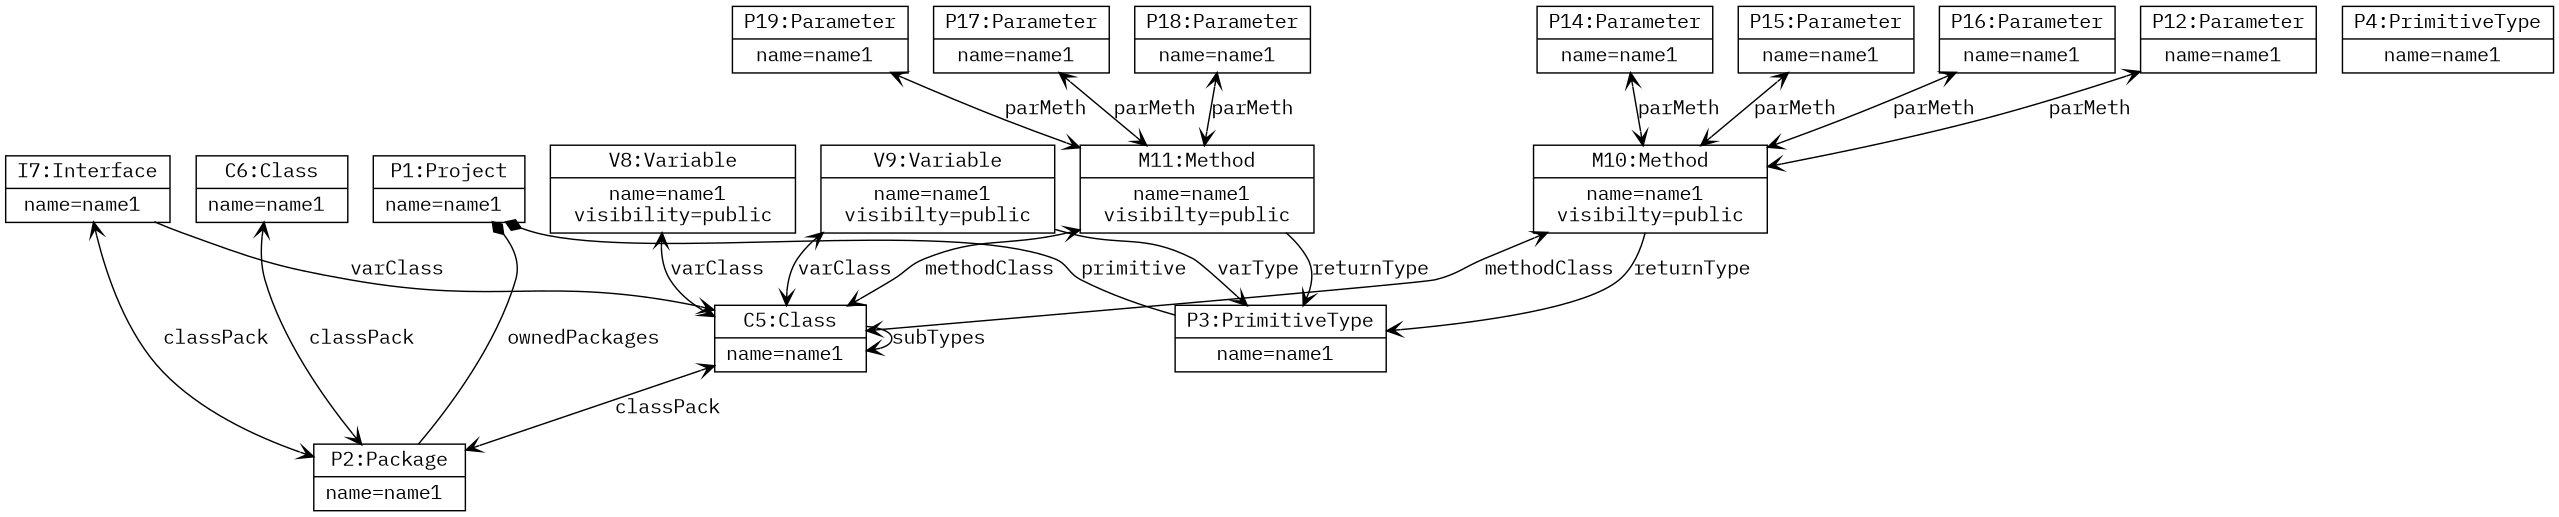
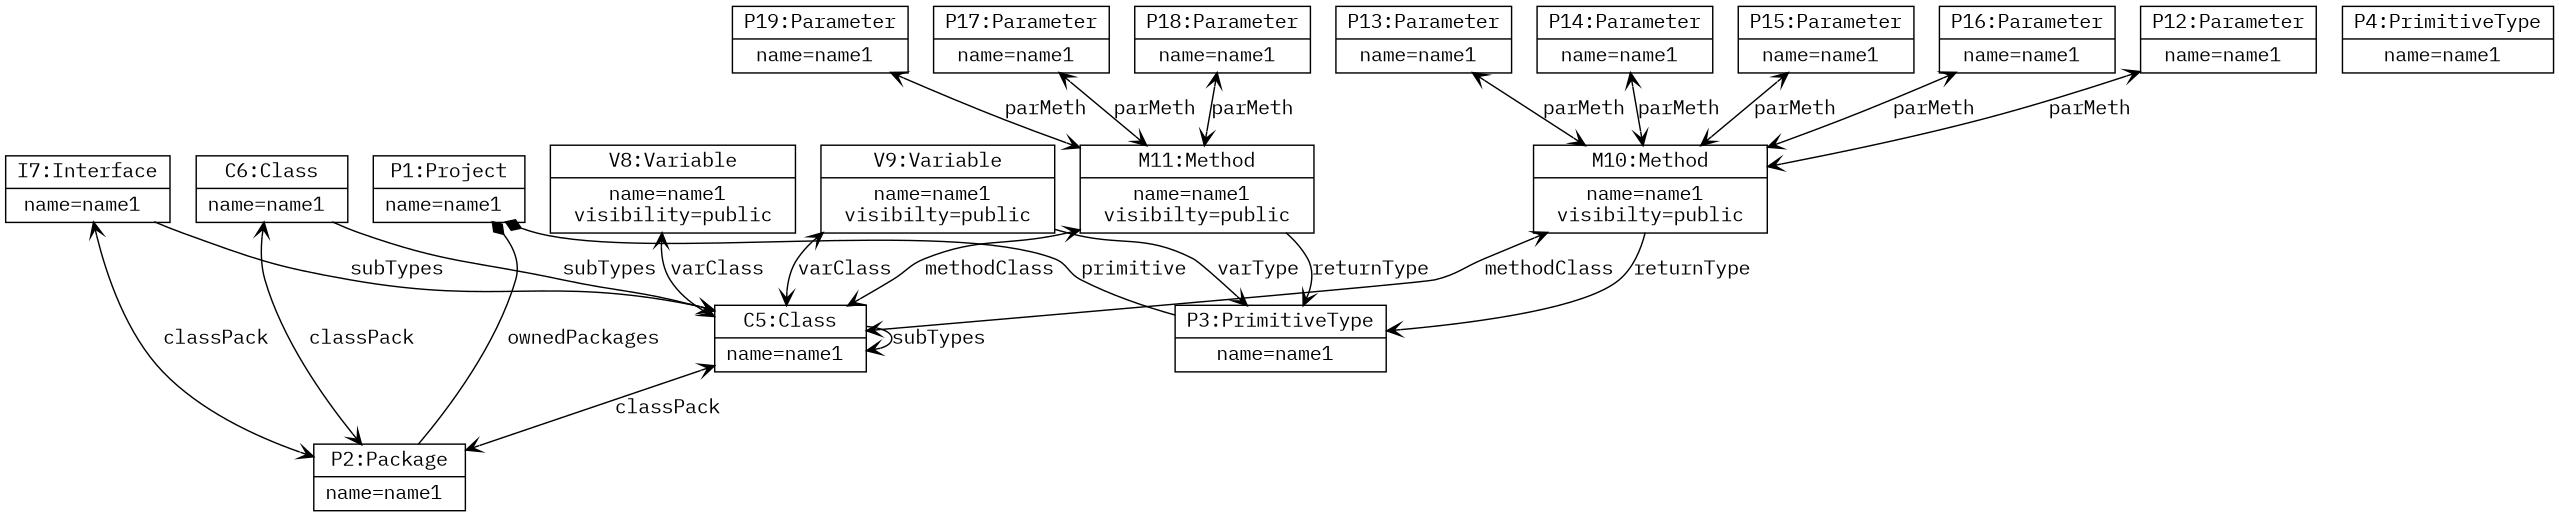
node "P13:Parameter": added
edge "I7:Interface" -- "C5:Class": label "varClass" -> "subTypes"
edge "C6:Class" -- "C5:Class": added, label "subTypes"
